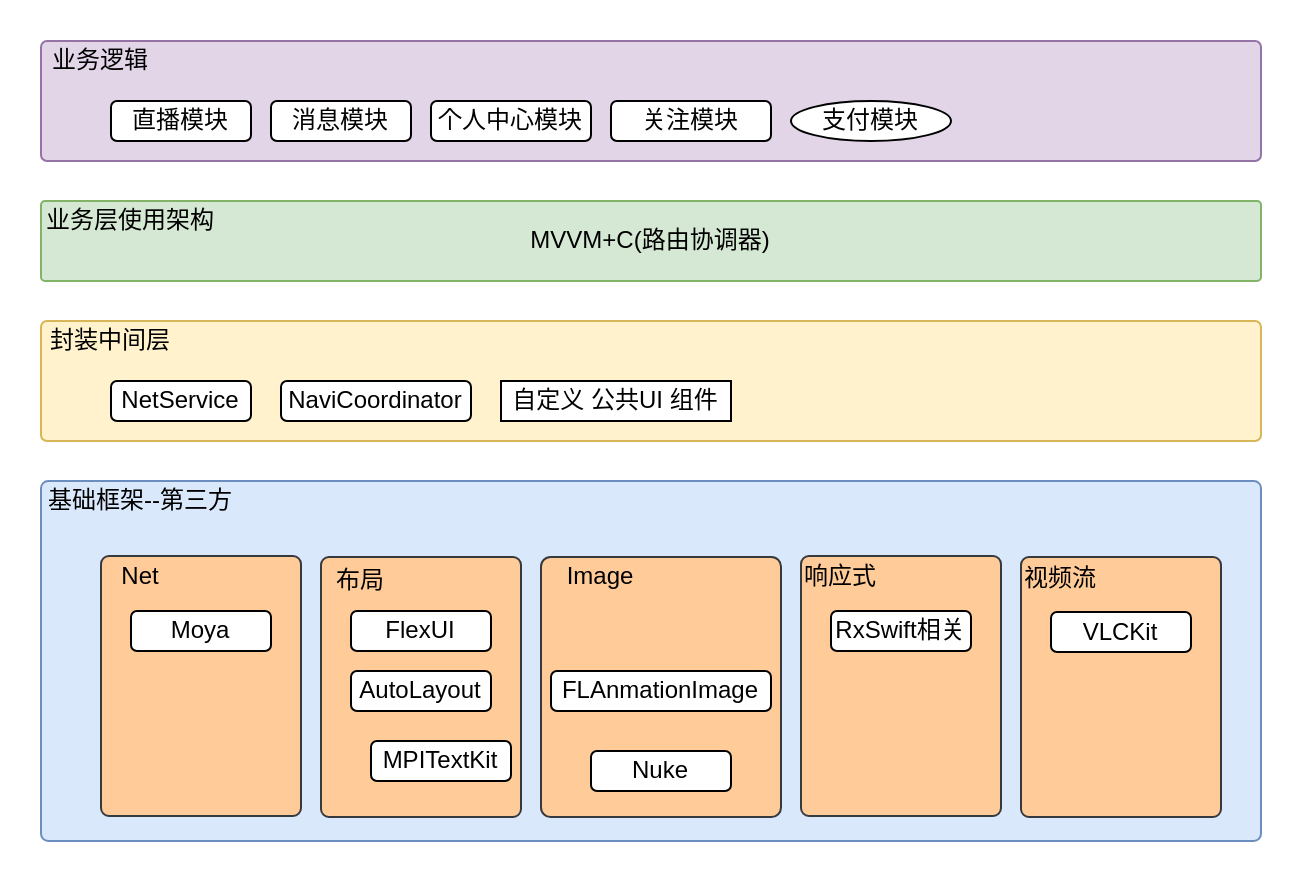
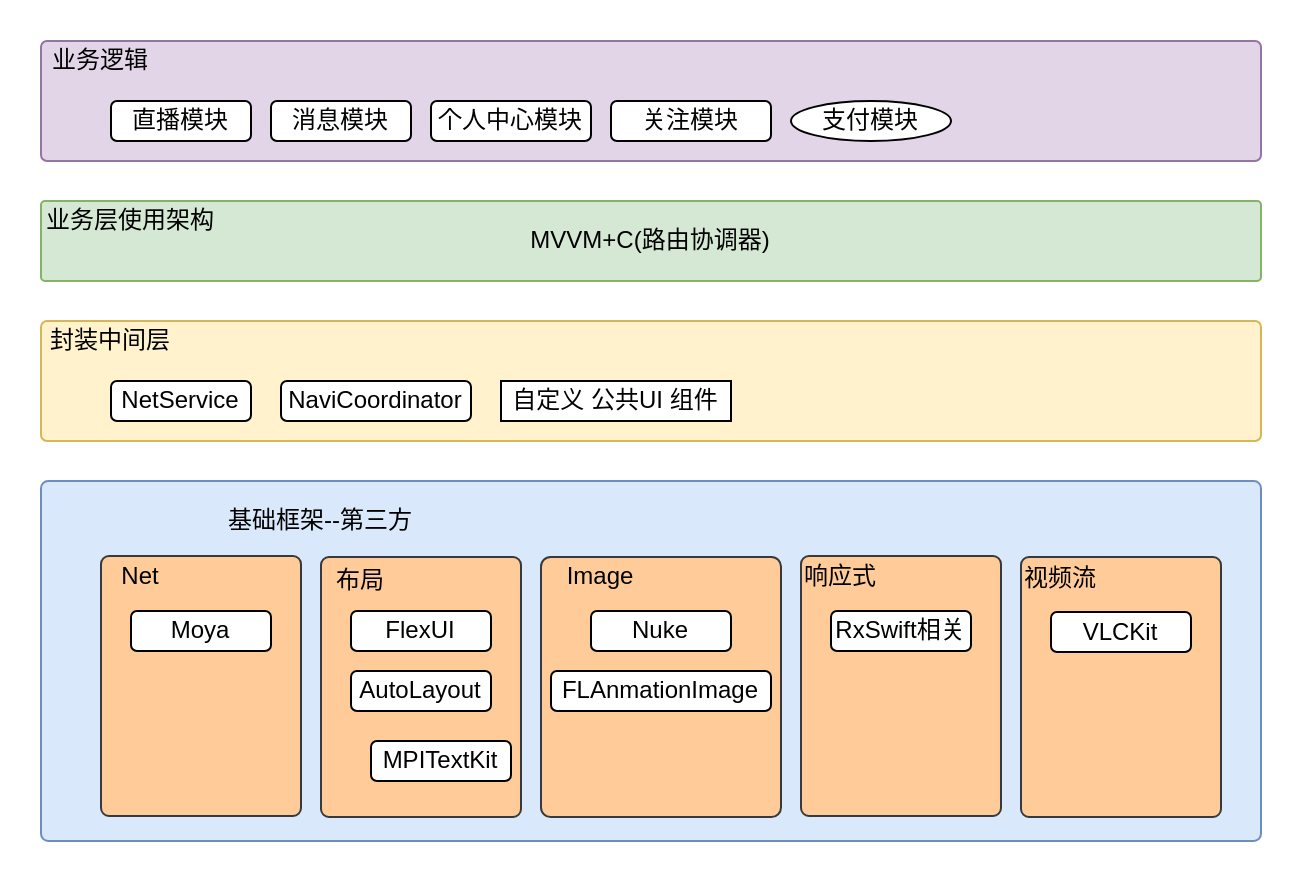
node "基础框架--第三方": moved (141, 501) -> (321, 521)
node "Nuke": moved (661, 771) -> (661, 631)
